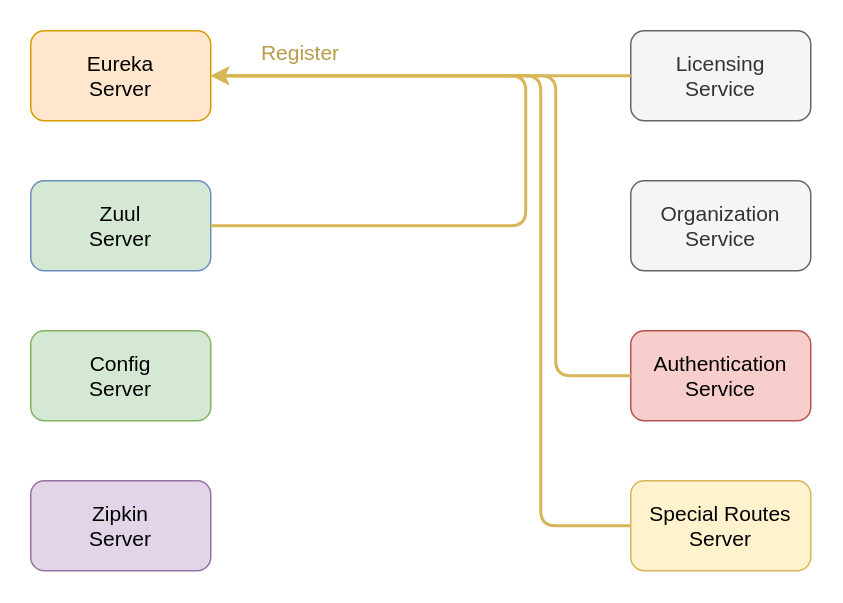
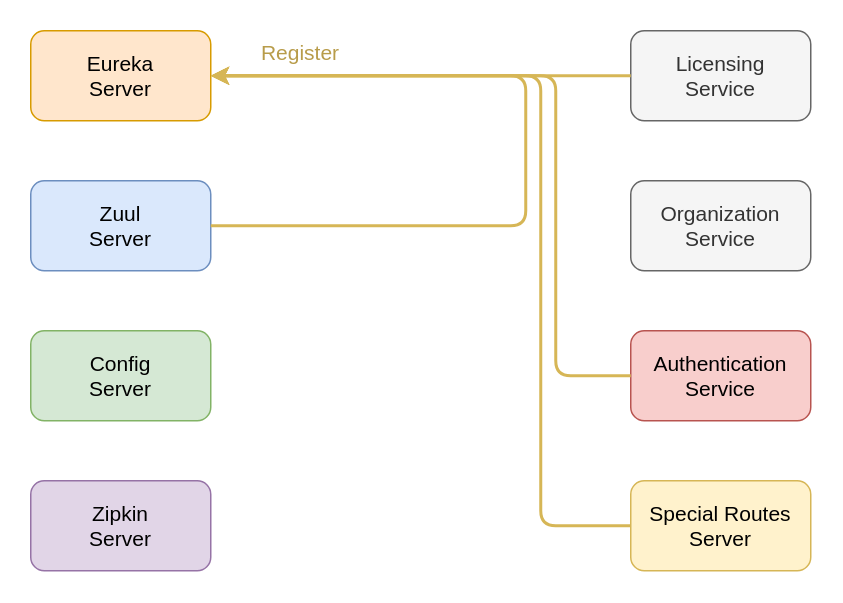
node "Zuul Server": fillcolor #d5e8d4 -> #dae8fc
